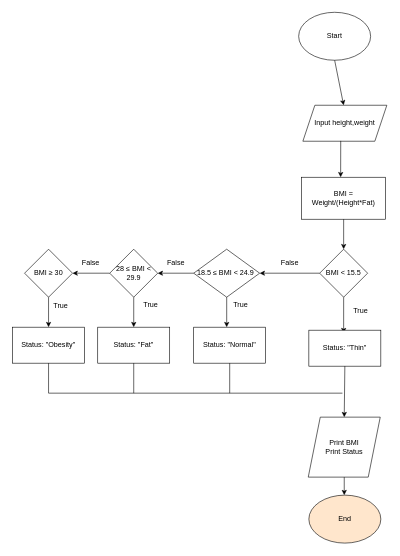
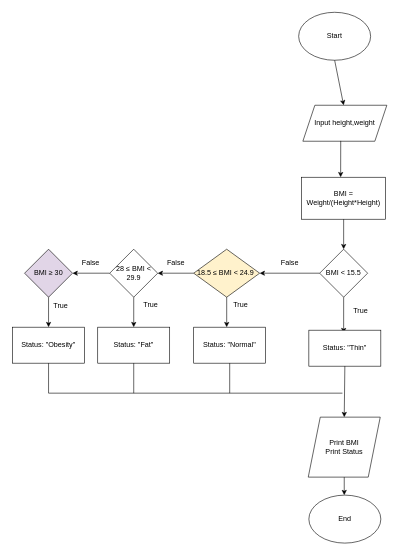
node "BMI = Weight/(Height*Fat)": label "BMI = Weight/(Height*Fat)" -> "BMI = Weight/(Height*Height)"
node "BMI ≥ 30": fillcolor #ffffff -> #e1d5e7
node "18.5 ≤ BMI < 24.9": fillcolor #ffffff -> #fff2cc
node "End": fillcolor #ffe6cc -> #ffffff
